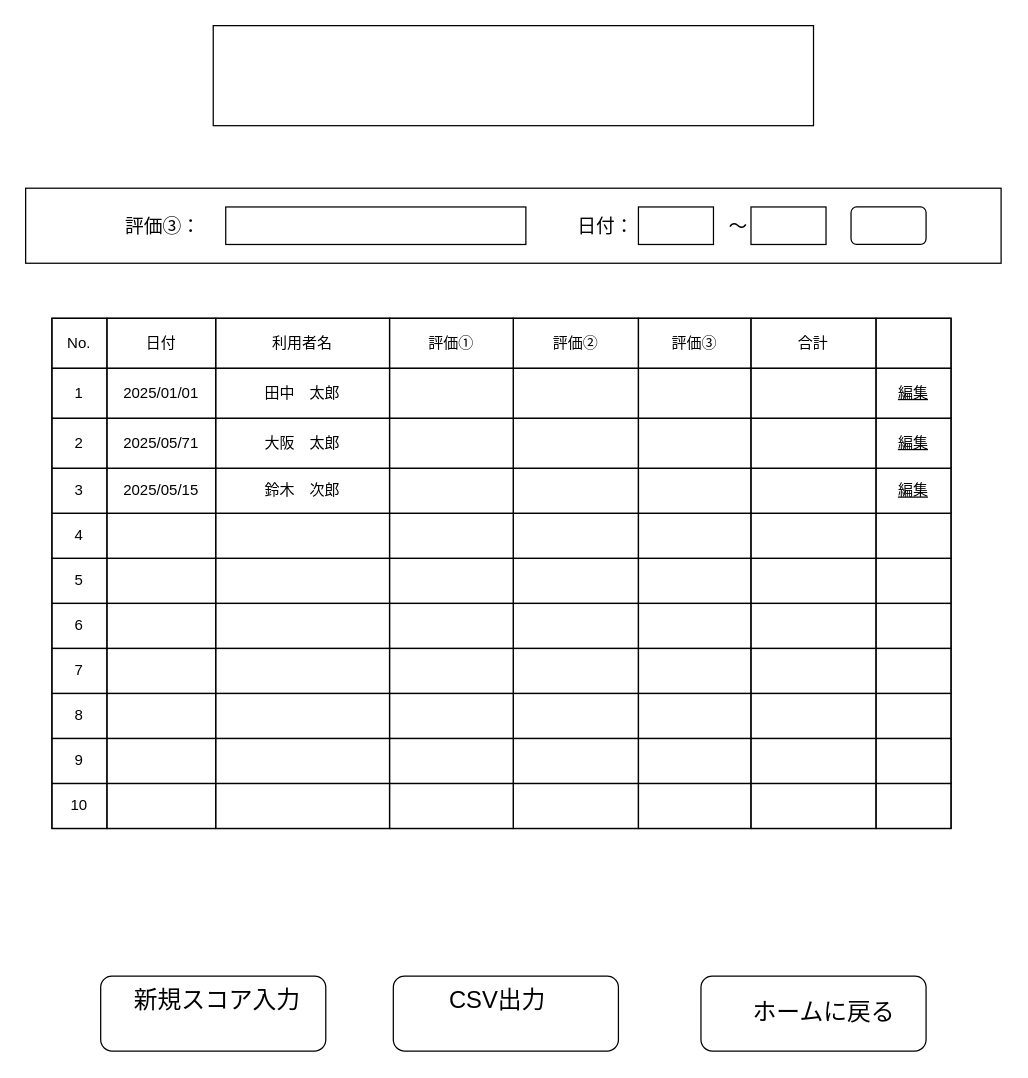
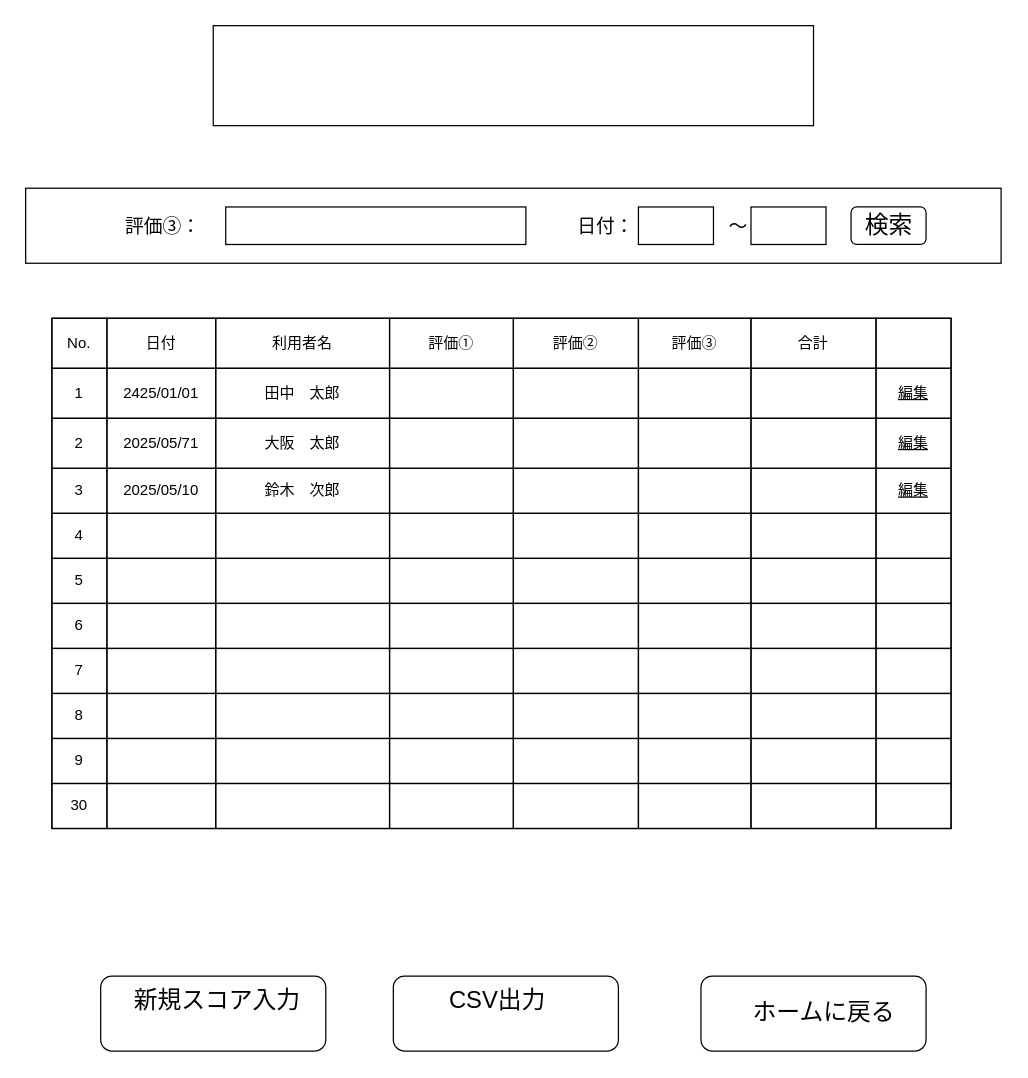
node "検索": added
node "2025/01/01": label "2025/01/01" -> "2425/01/01"
node "2025/05/15": label "2025/05/15" -> "2025/05/10"
node "10": label "10" -> "30"
